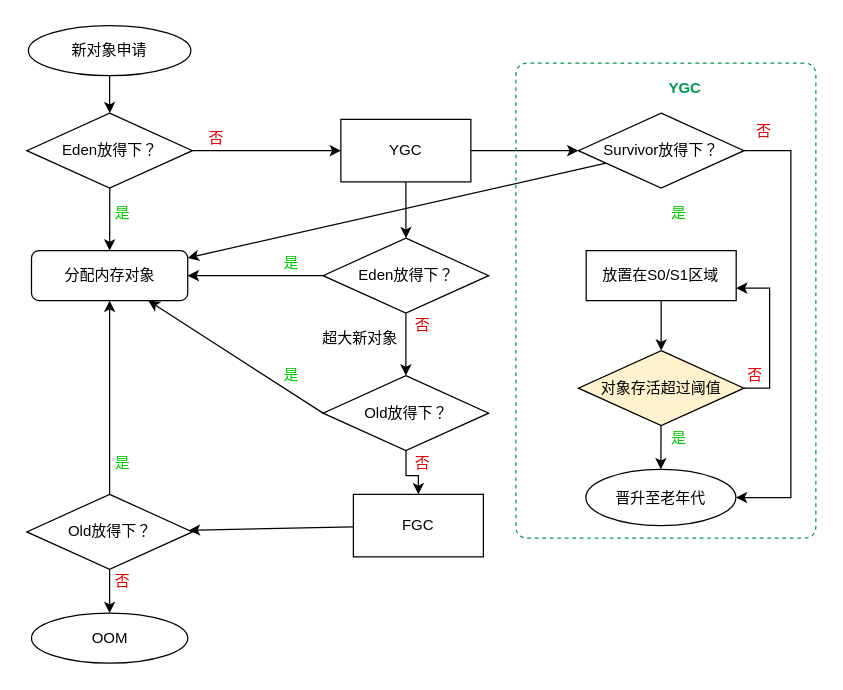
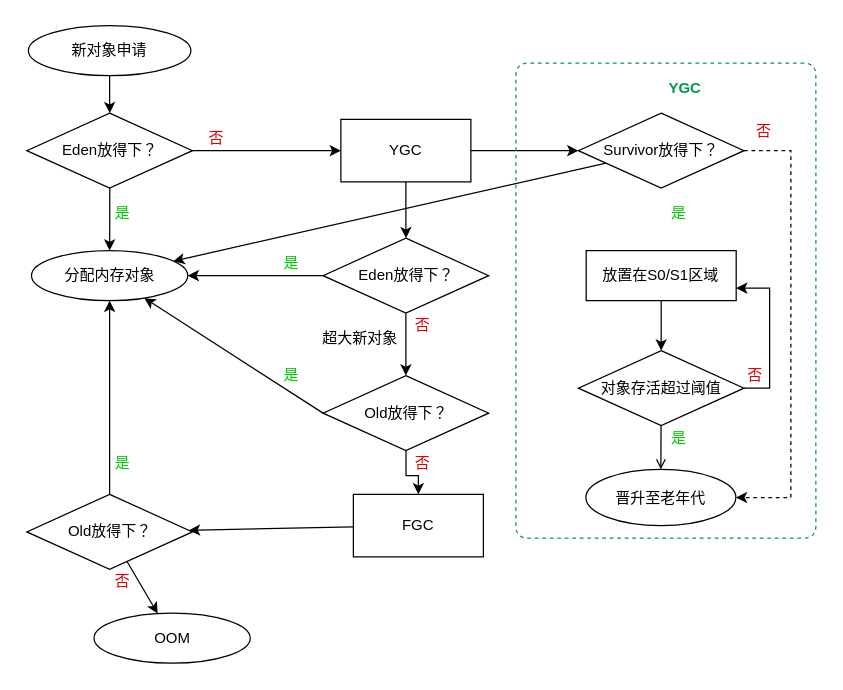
node "分配内存对象": shape rounded rectangle -> ellipse
edge "Survivor放得下？" -> "晋升至老年代": style solid -> dashed
node "对象存活超过阈值": fillcolor #fff2cc -> #ffffff
edge "对象存活超过阈值" -> "晋升至老年代": arrowhead classic -> open
node "OOM": moved (109, 638) -> (172, 638)
